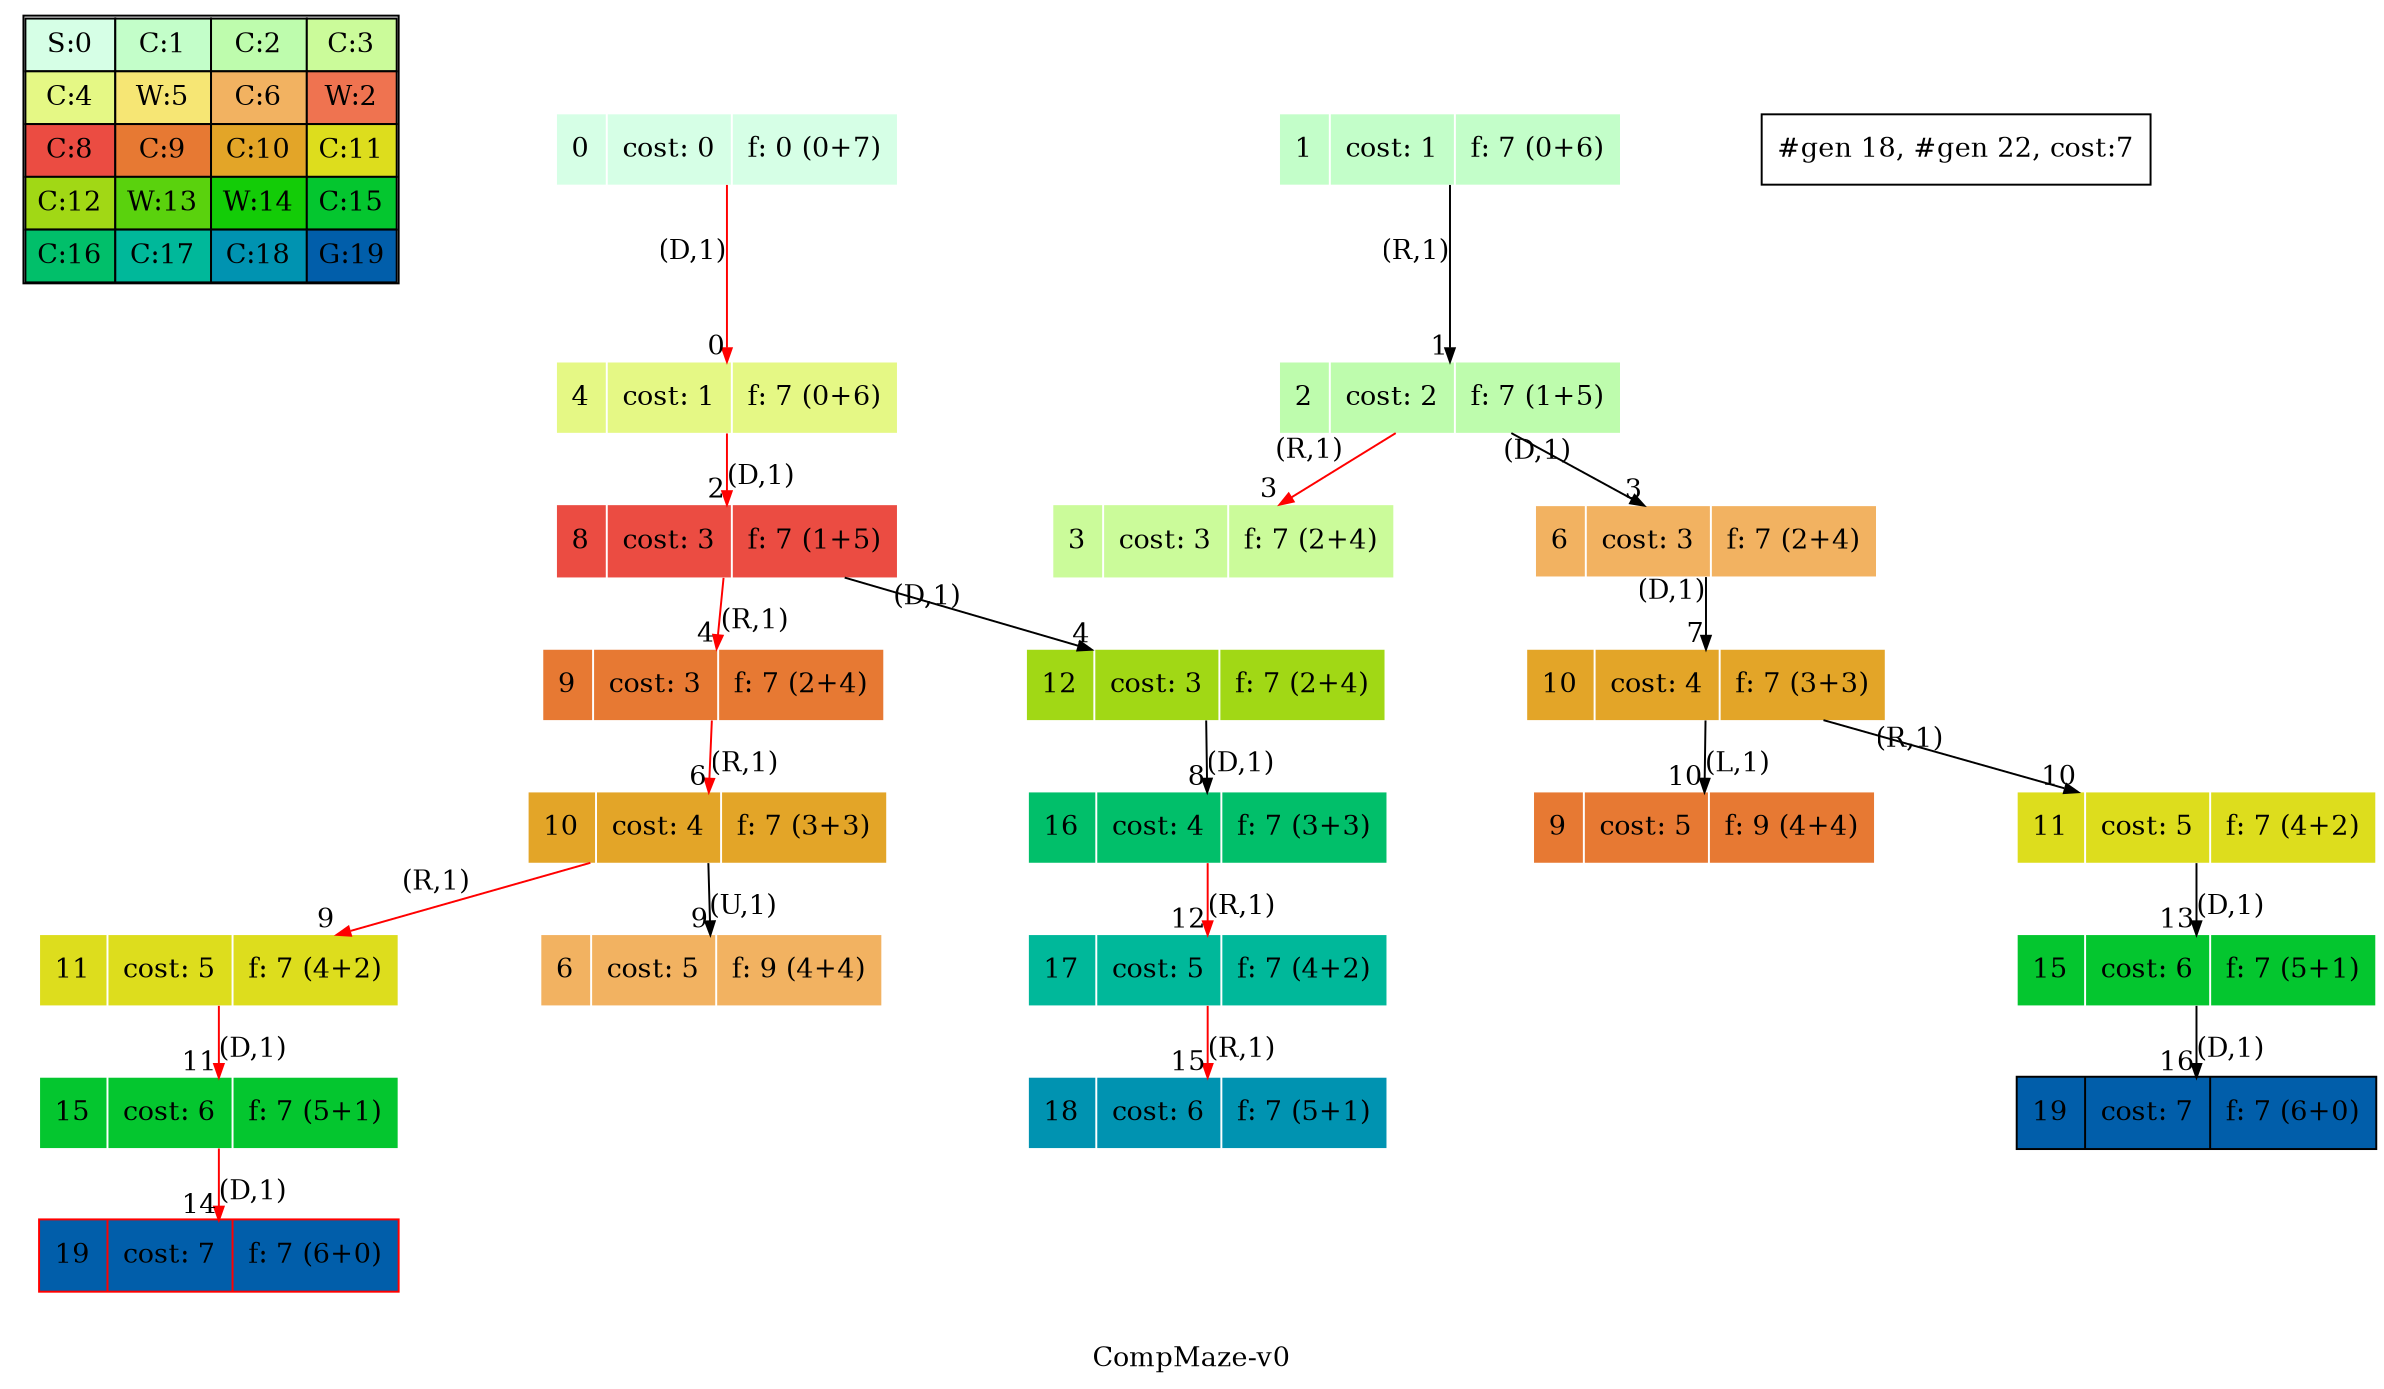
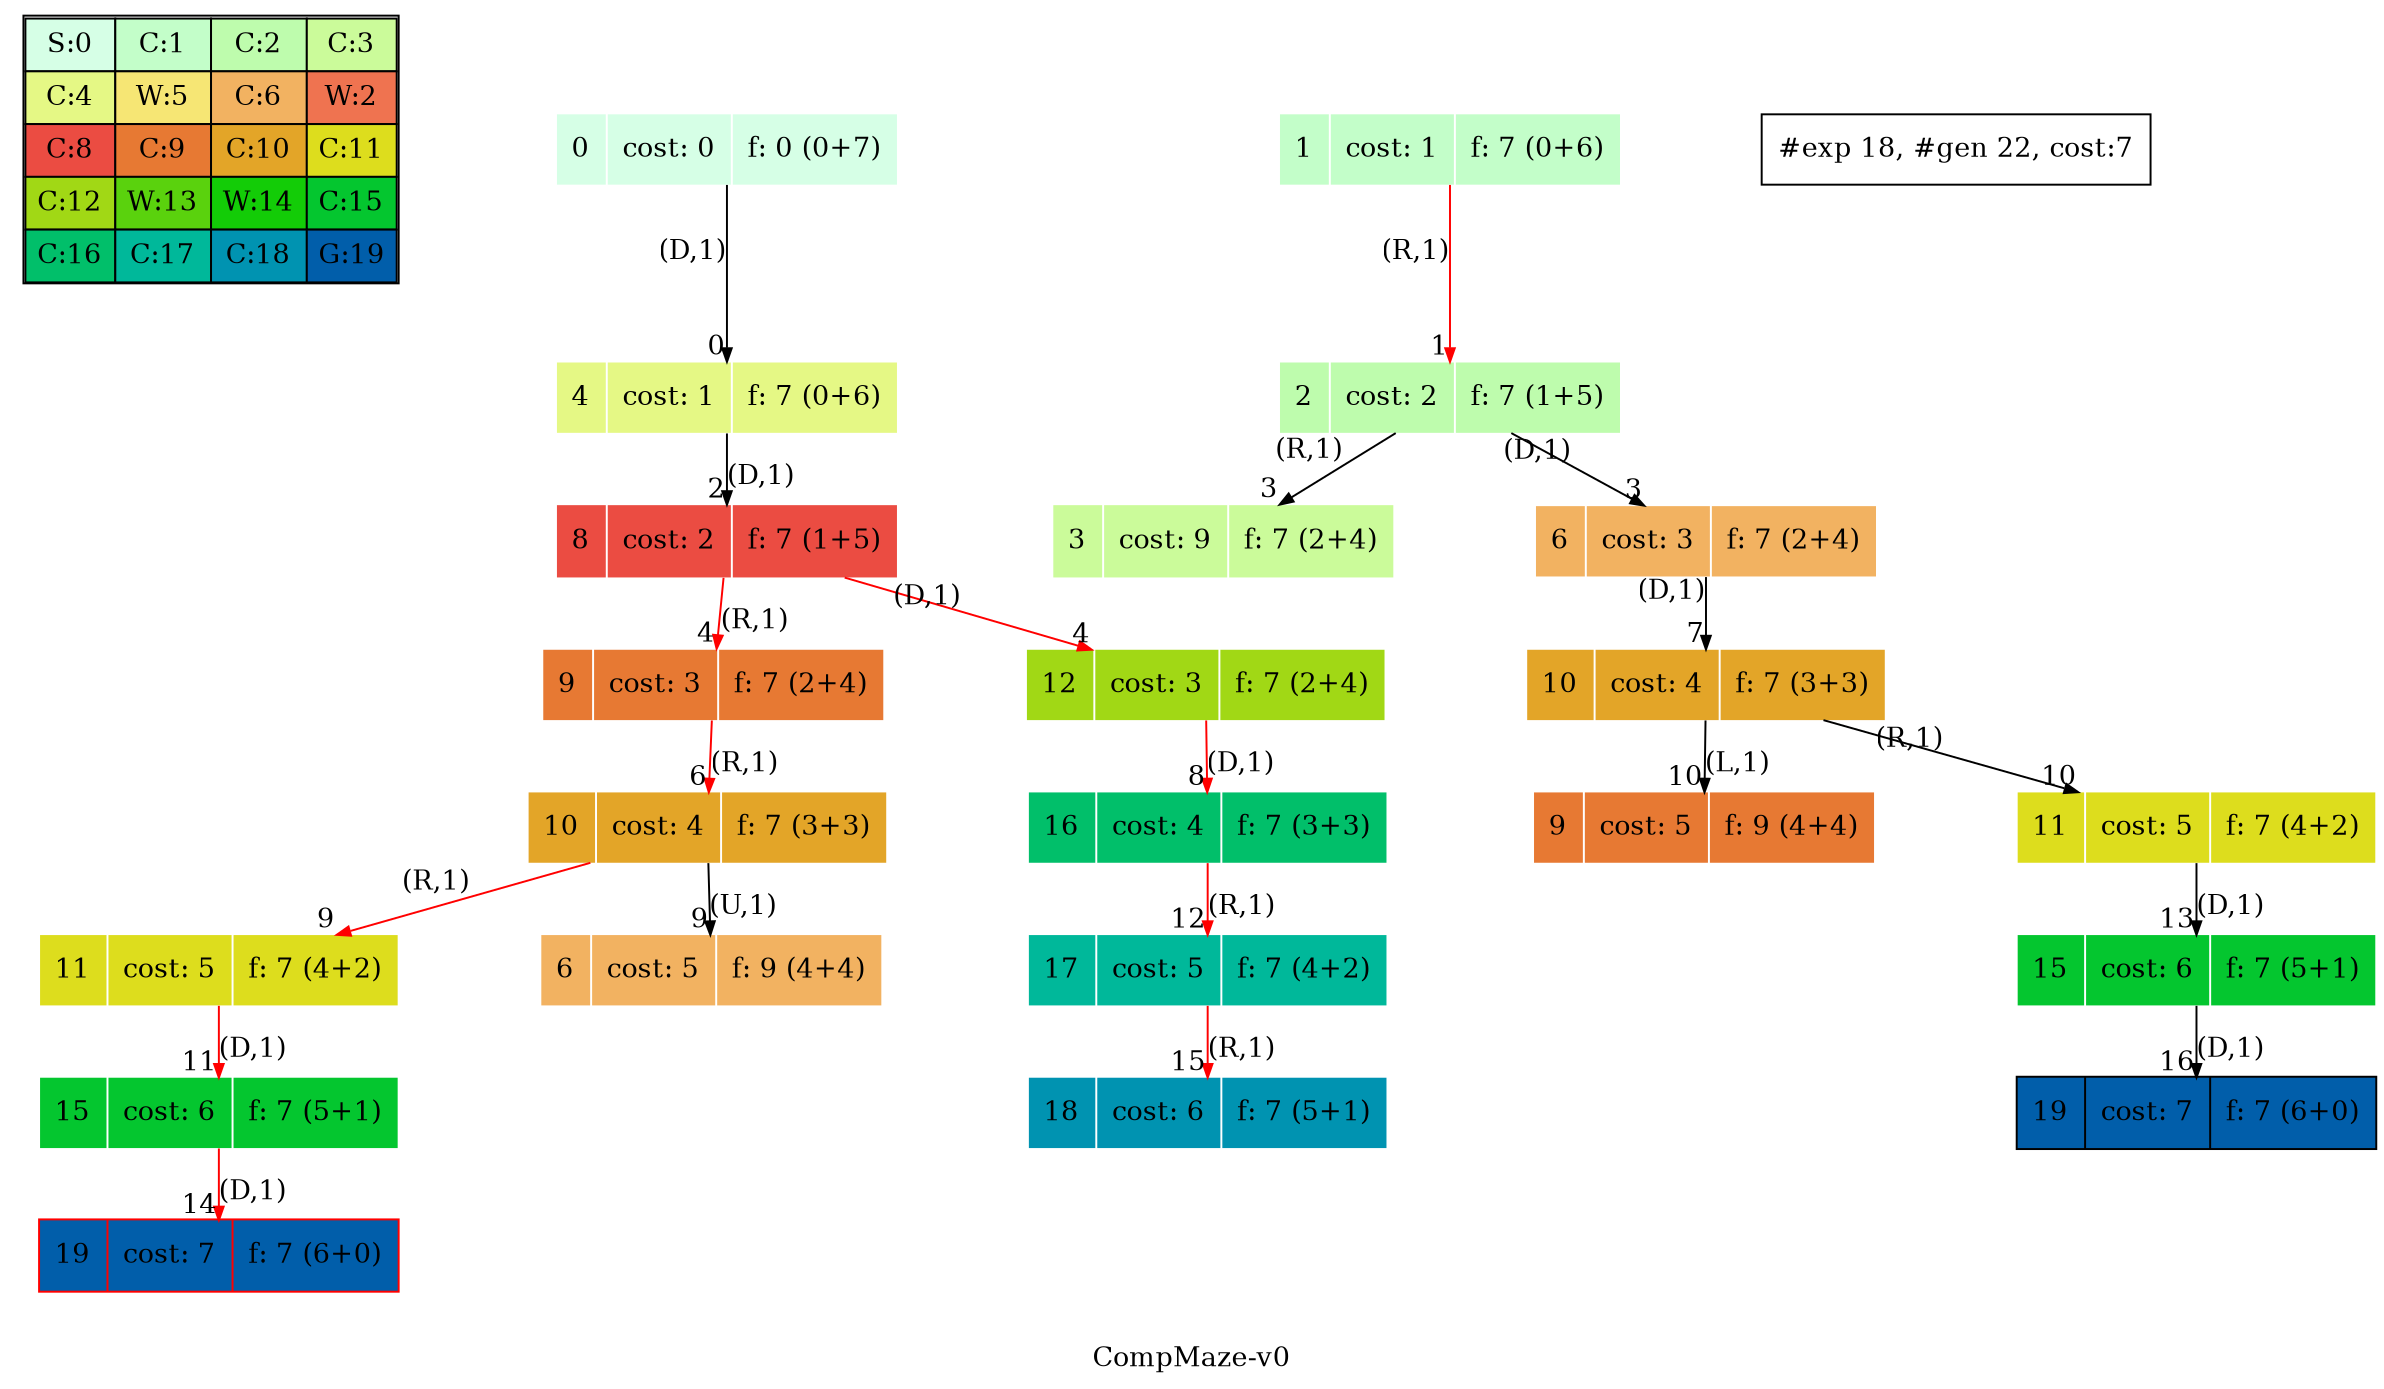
node "#gen 18, #gen 22, cost:7": label "#gen 18, #gen 22, cost:7" -> "#exp 18, #gen 22, cost:7"
edge "0" -> "4": color red -> black
edge "1" -> "2": color black -> red
edge "4" -> "8": color red -> black
edge "2" -> "3": color red -> black
node "8": text "cost: 3" -> "cost: 2"
node "3": text "cost: 3" -> "cost: 9"
edge "8" -> "12": color black -> red
edge "12" -> "16": color black -> red
